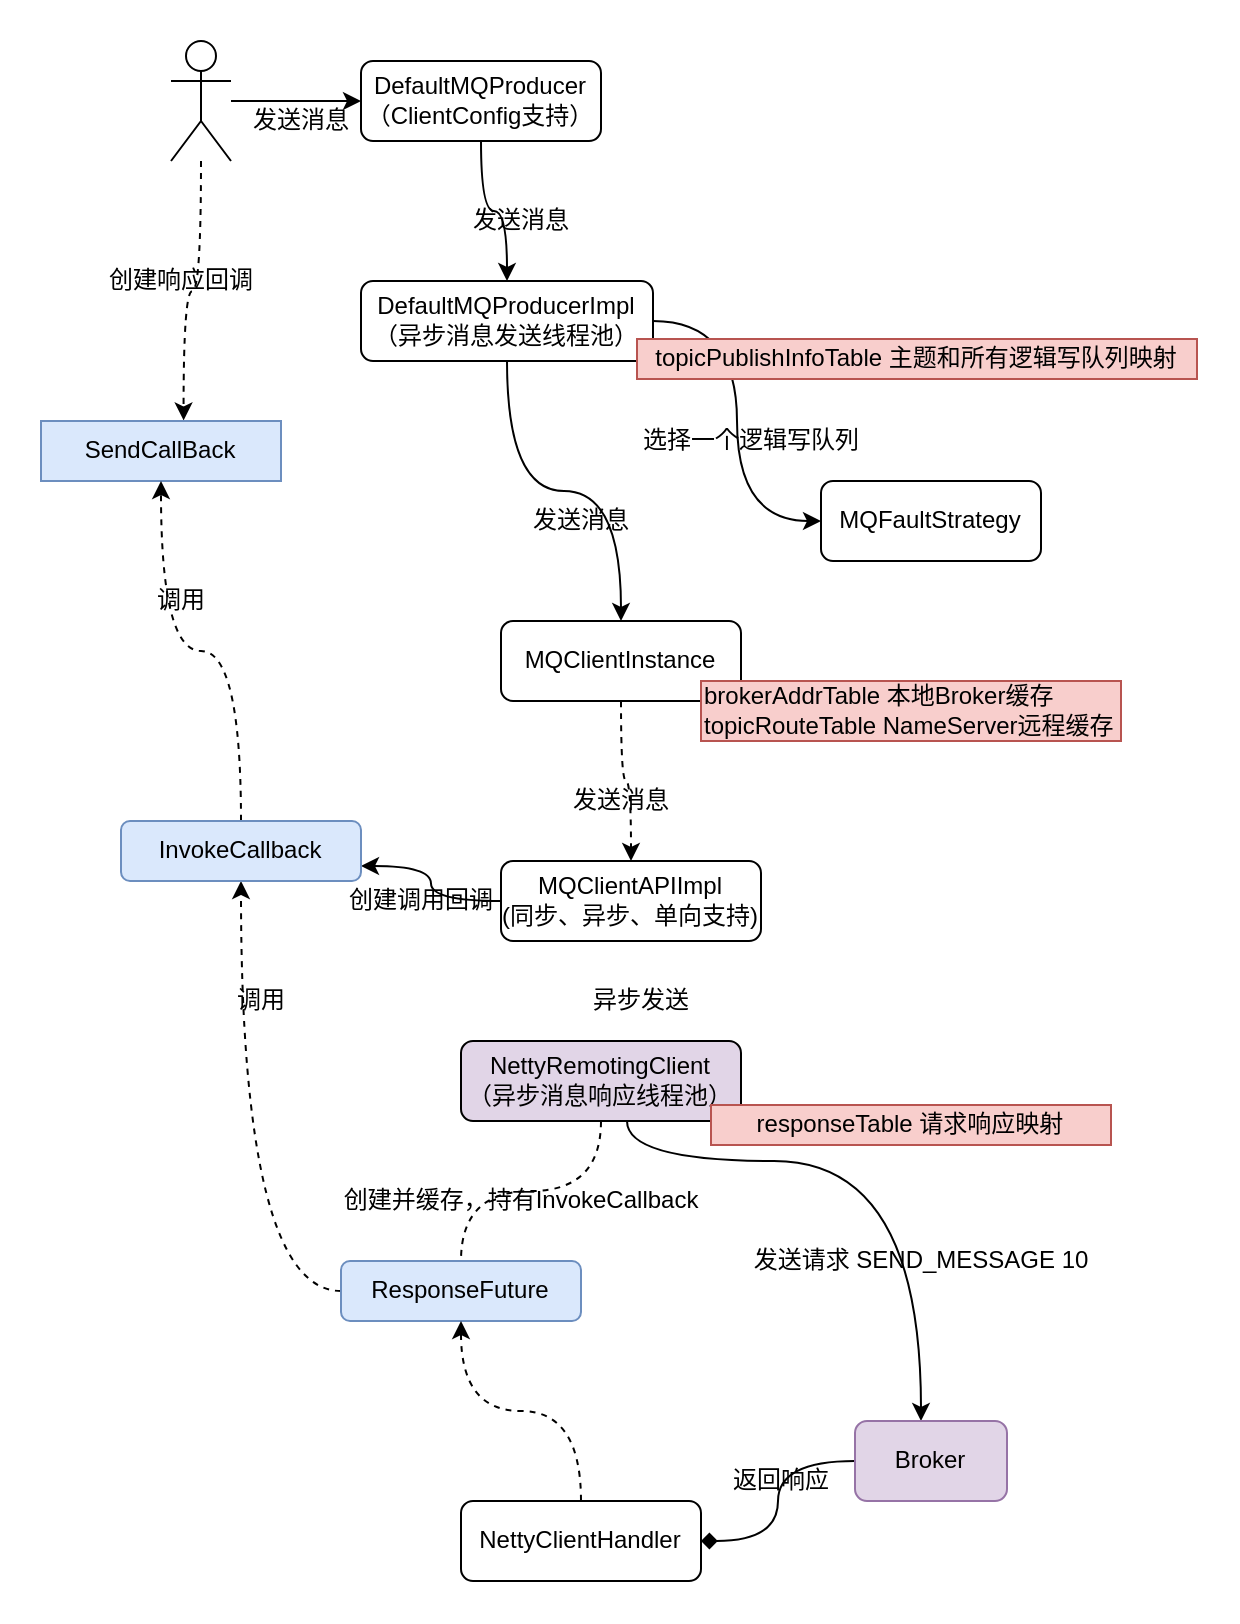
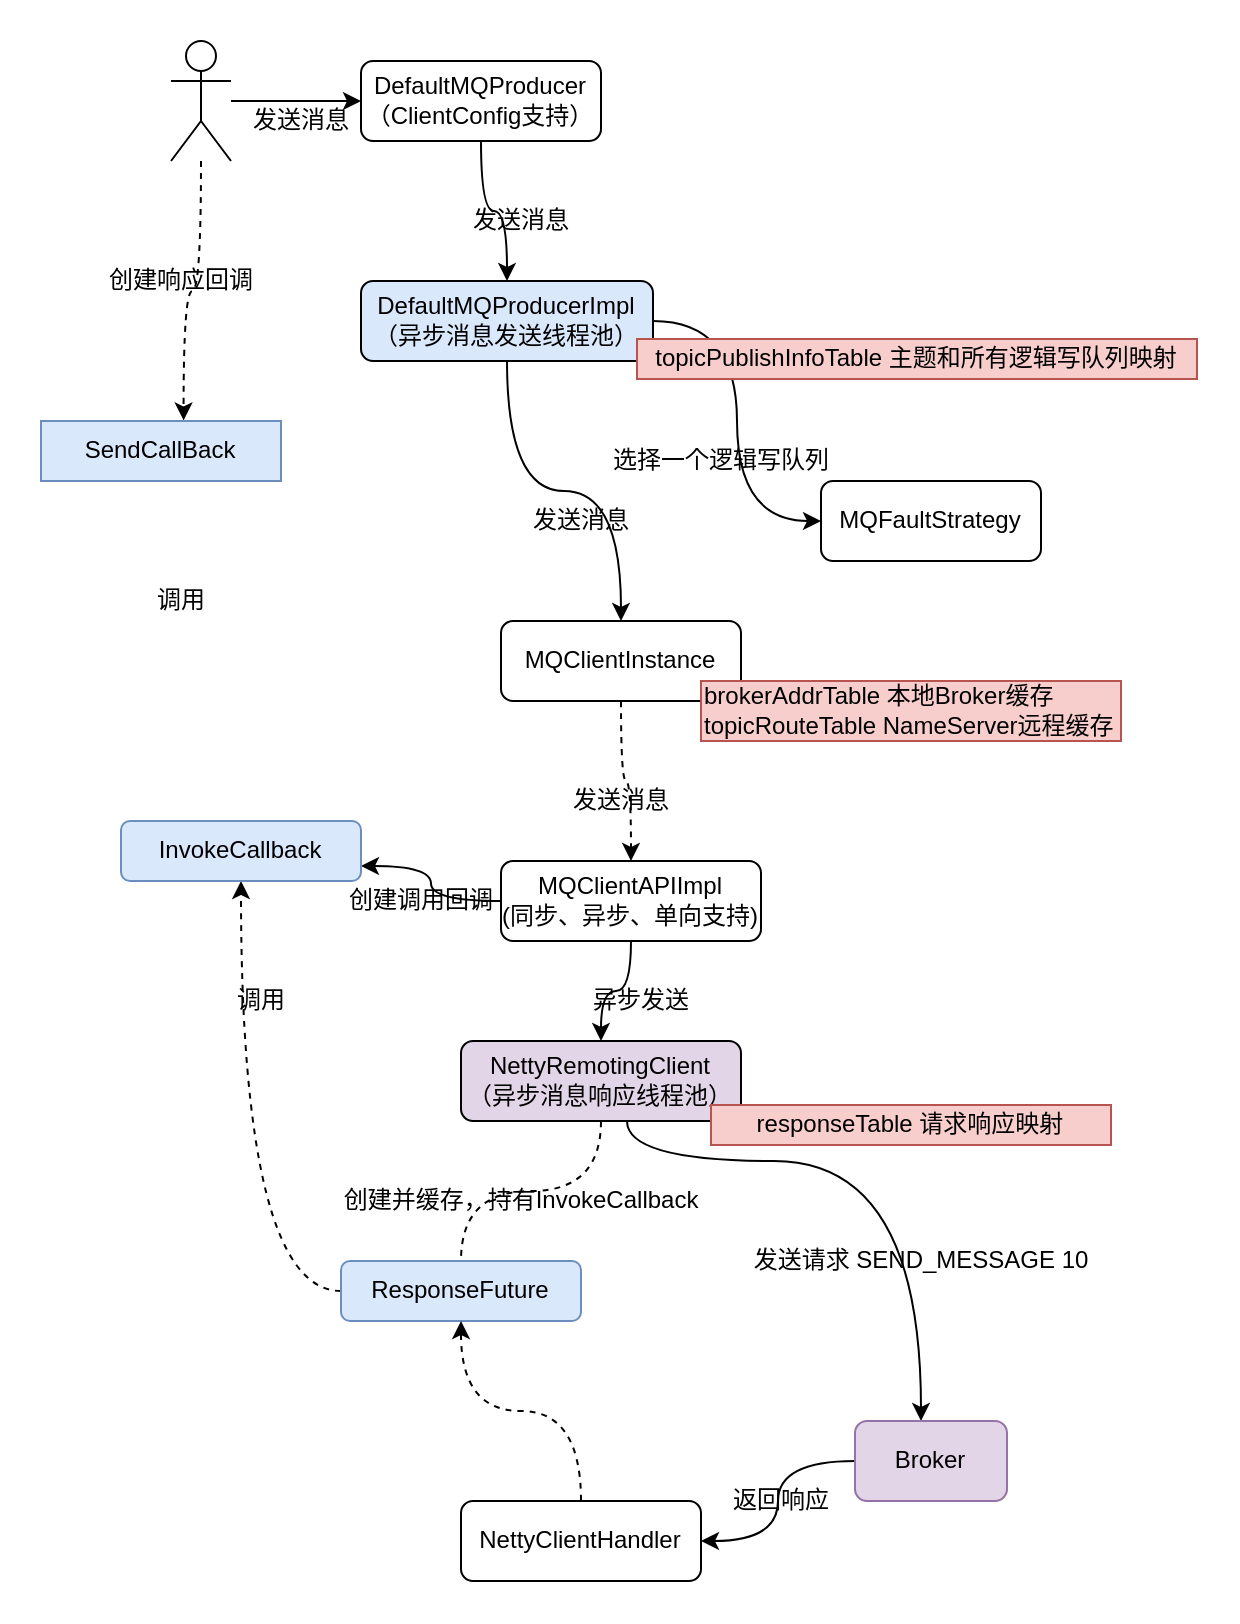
node "DefaultMQProducerImpl （异步消息发送线程池）": fillcolor #ffffff -> #dae8fc
node "选择一个逻辑写队列": moved (751, 441) -> (721, 461)
edge "InvokeCallback" -> "SendCallBack": removed
edge "MQClientAPIImpl (同步、异步、单向支持)" -> "NettyRemotingClient （异步消息响应线程池）": added
node "返回响应": moved (781, 1481) -> (781, 1501)
edge "Broker" -> "NettyClientHandler": arrowhead diamond -> classic
